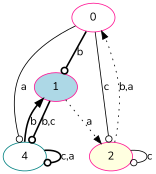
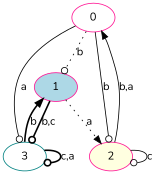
edge "0" -> "1": style bold -> dotted
edge "0" -> "2": label "c" -> "b"
edge "2" -> "0": style dotted -> solid
node "4": label "4" -> "3"
